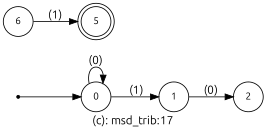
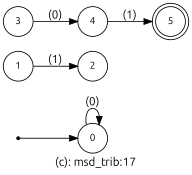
node "3": added
node "6": label "6" -> "4"
edge "1" -> "2": label "(0)" -> "(1)"
edge "0" -> "1": removed, label "(1)"
